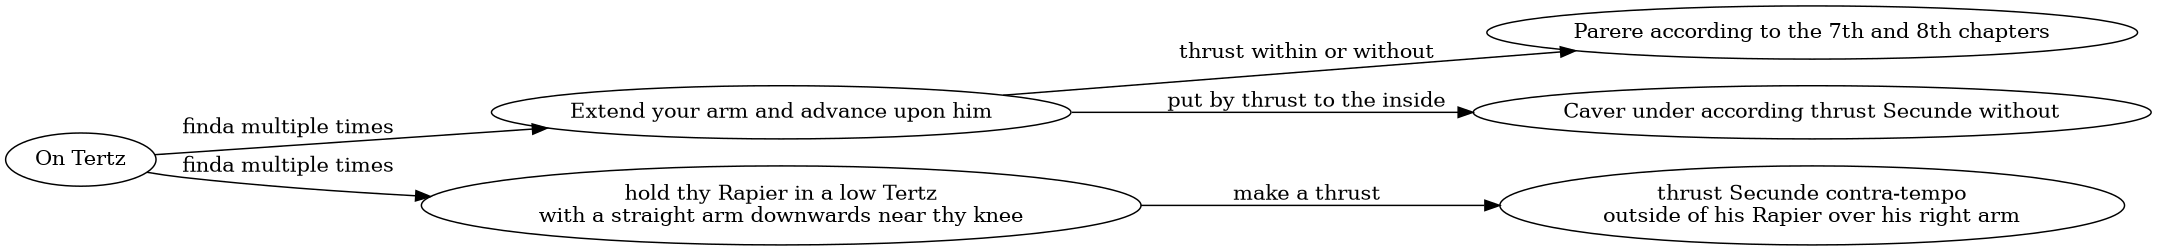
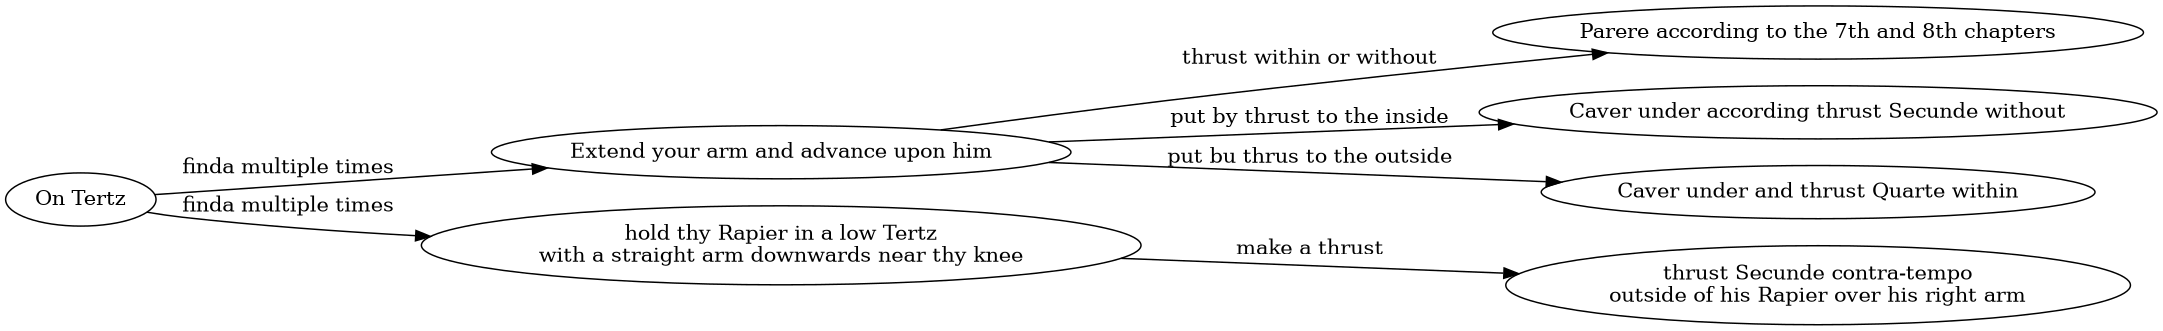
node "Caver under and thrust Quarte within": added
